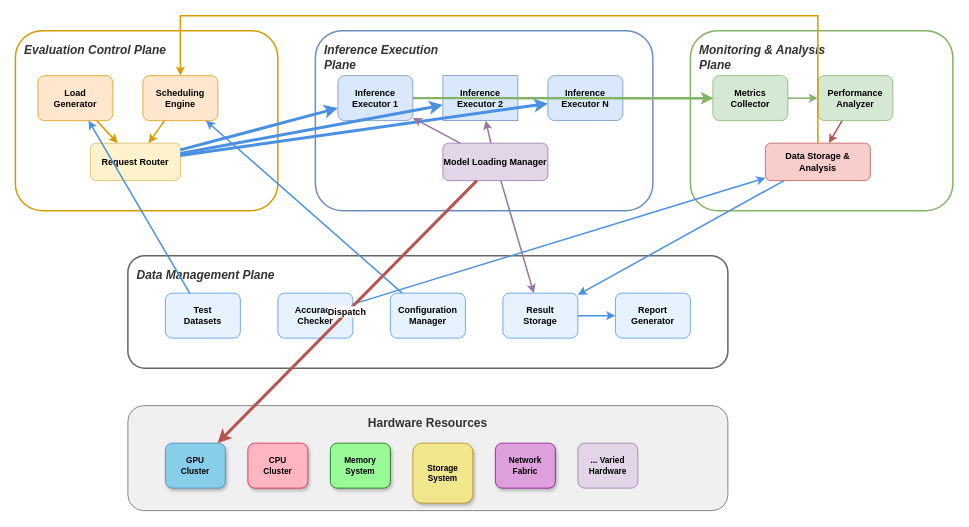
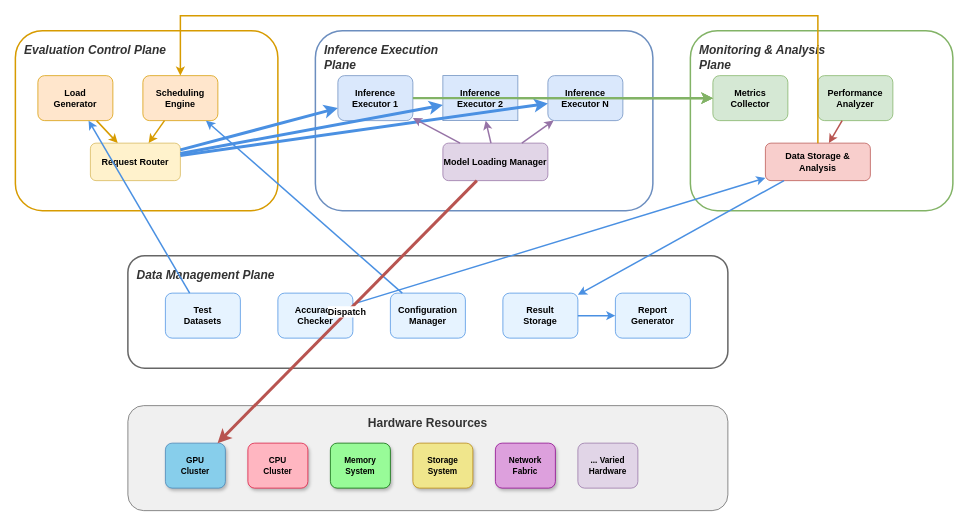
edge "Metrics Collector" -> "Performance Analyzer": removed
edge "Model Loading Manager" -> "Result Storage": now "Model Loading Manager" -> "Inference Executor N"
node "Storage System": size 60x60 -> 60x45
